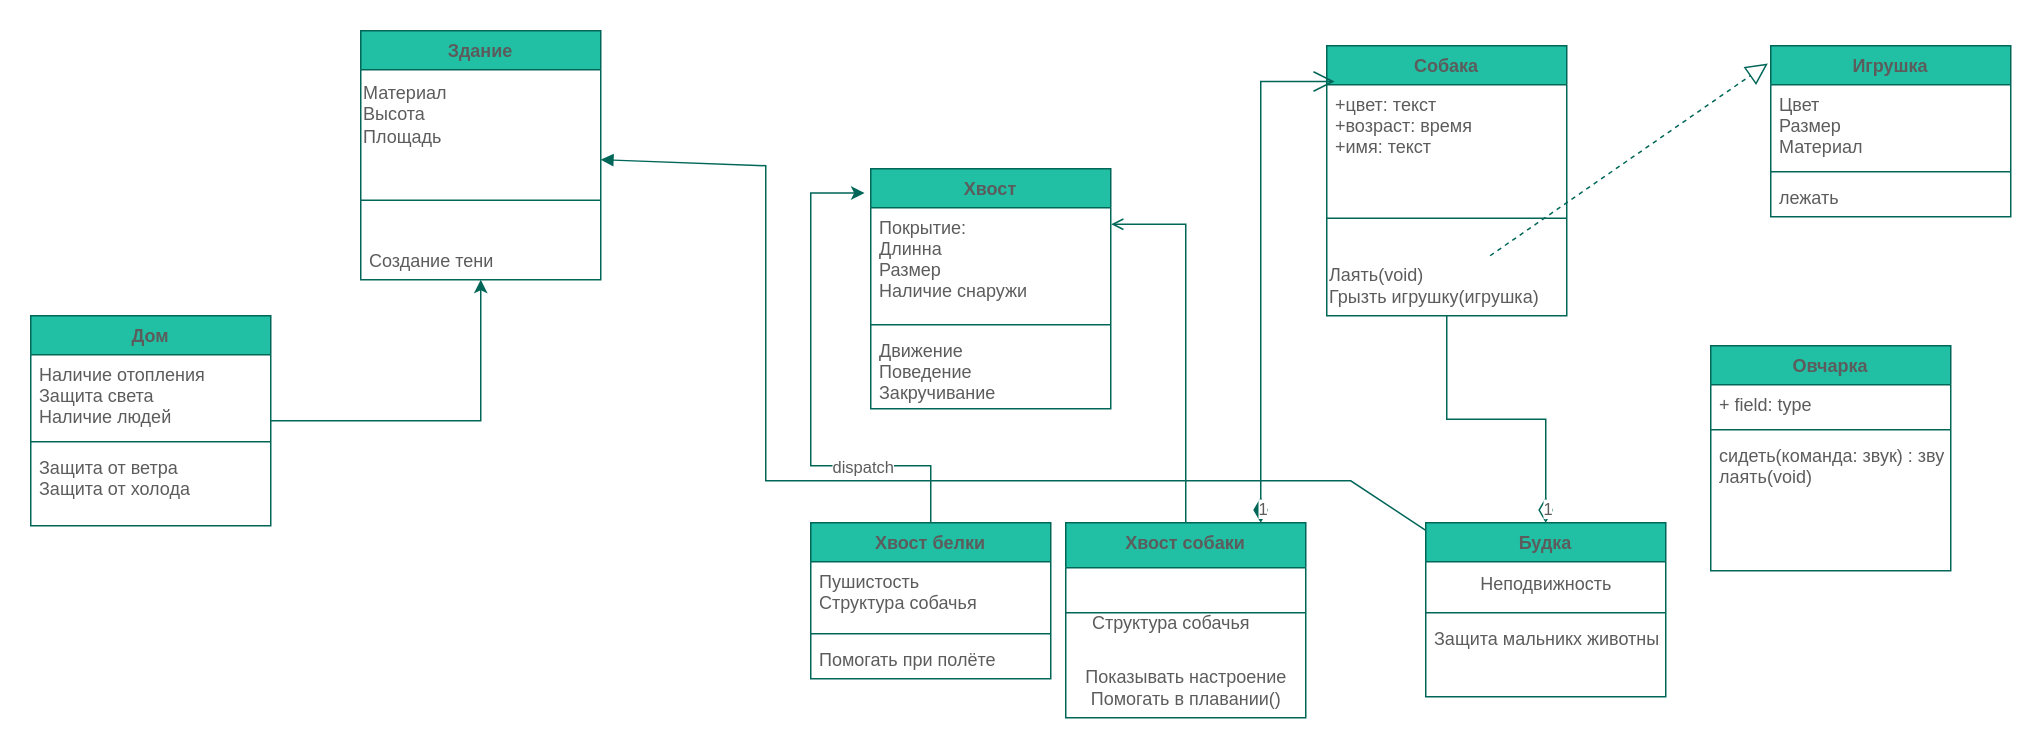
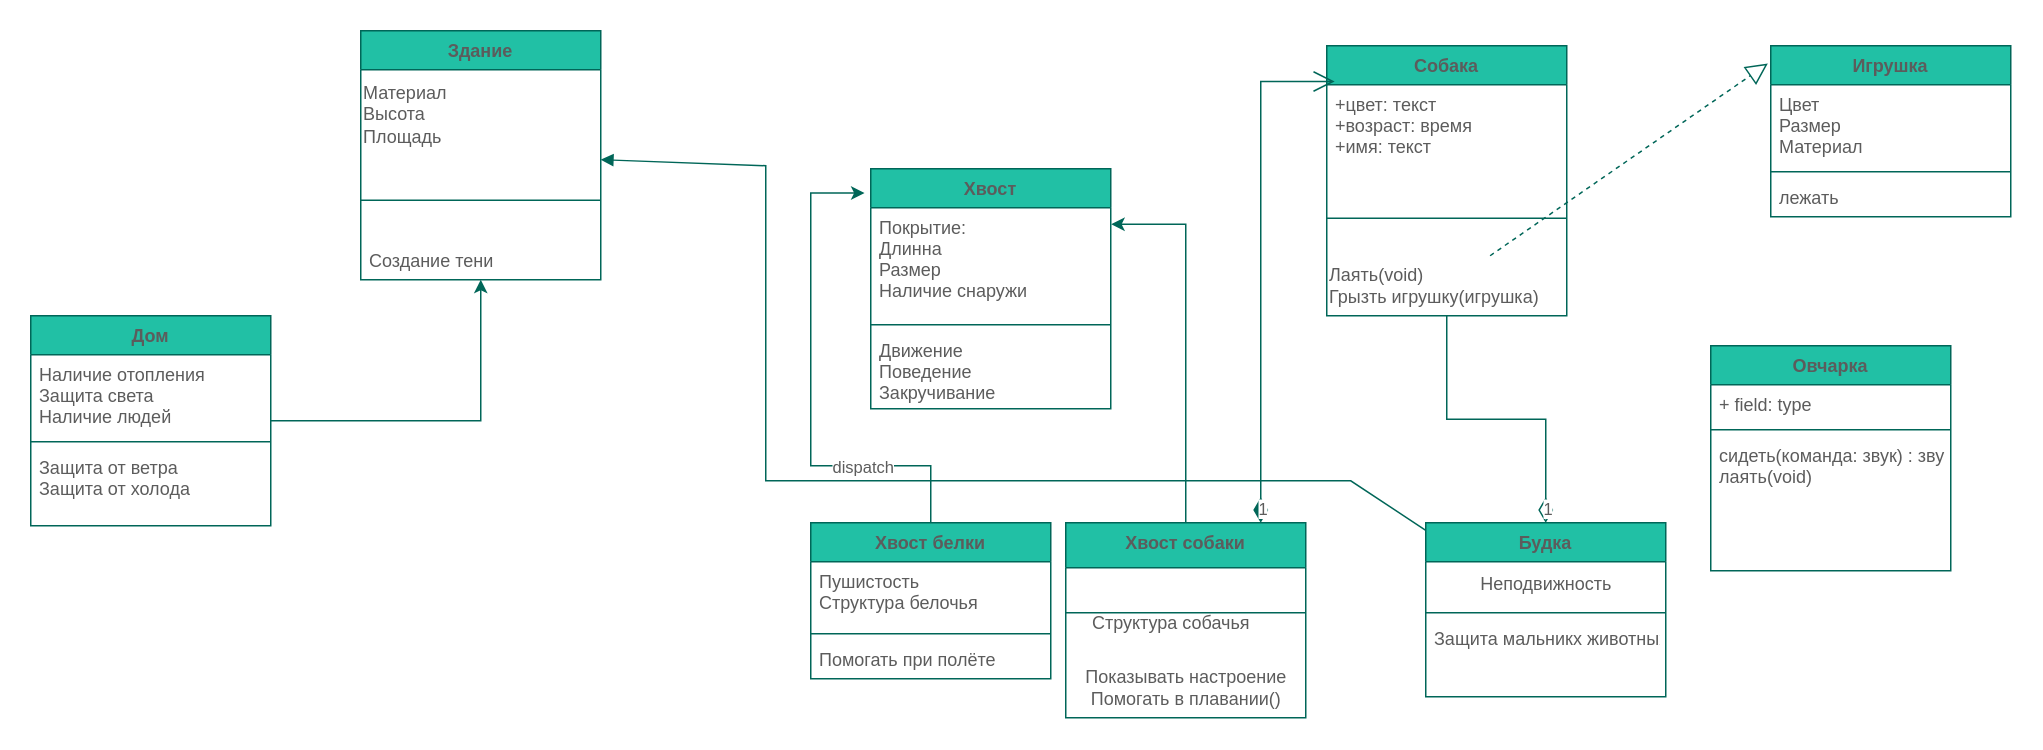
edge "Хвост собаки" -> "Покрытие: Длинна Размер Наличие снаружи": arrowhead open -> classic
node "Пушистость Структура собачья": label "Пушистость Структура собачья" -> "Пушистость Структура белочья"
